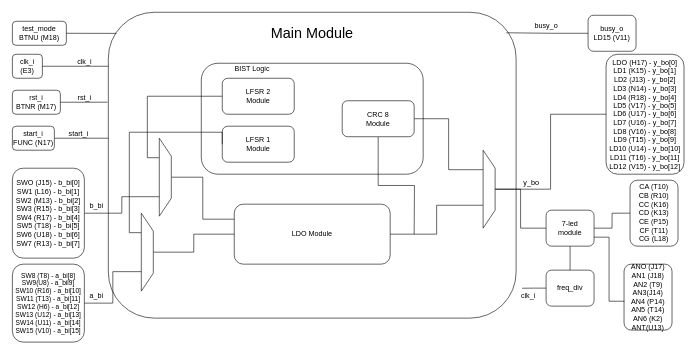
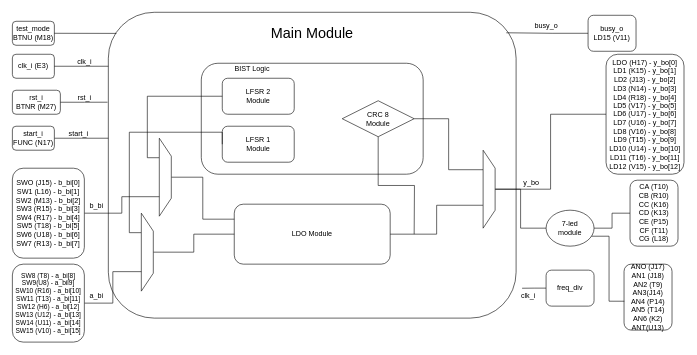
node "test_mode BTNU (M18)": size 54x24 -> 42x24
node "clk_i (E3)": size 30x24 -> 42x24
node "rst_i BTNR (M17)": label "rst_i BTNR (M17)" -> "rst_i BTNR (M27)"
node "CRC 8 Module": shape rounded rectangle -> diamond
node "7-led module": shape rounded rectangle -> ellipse
edge "7-led module" -- "freq_div": removed
